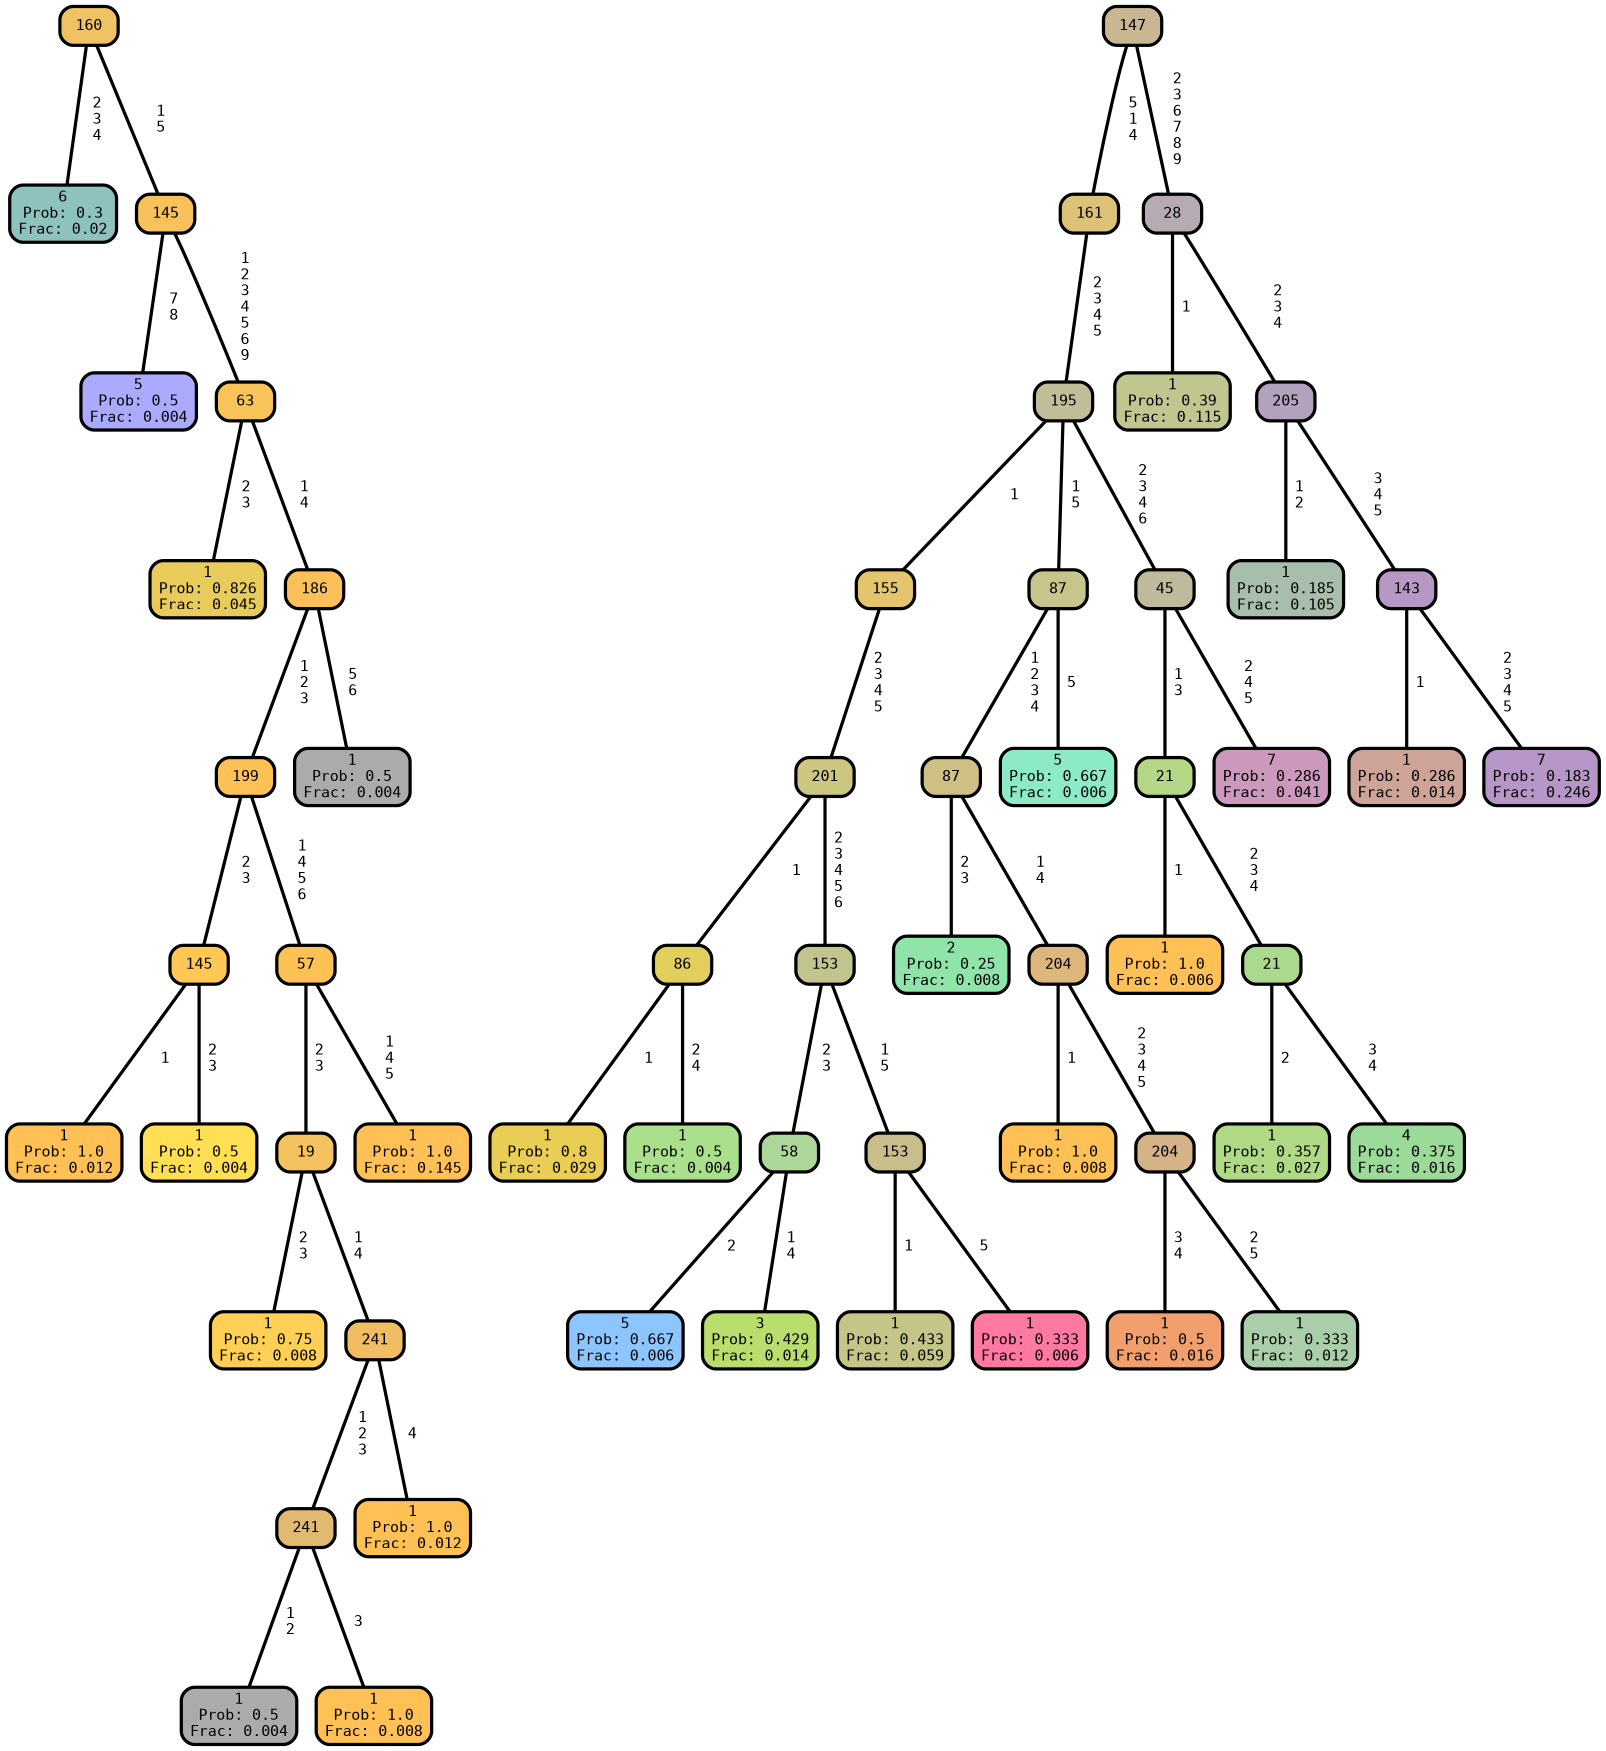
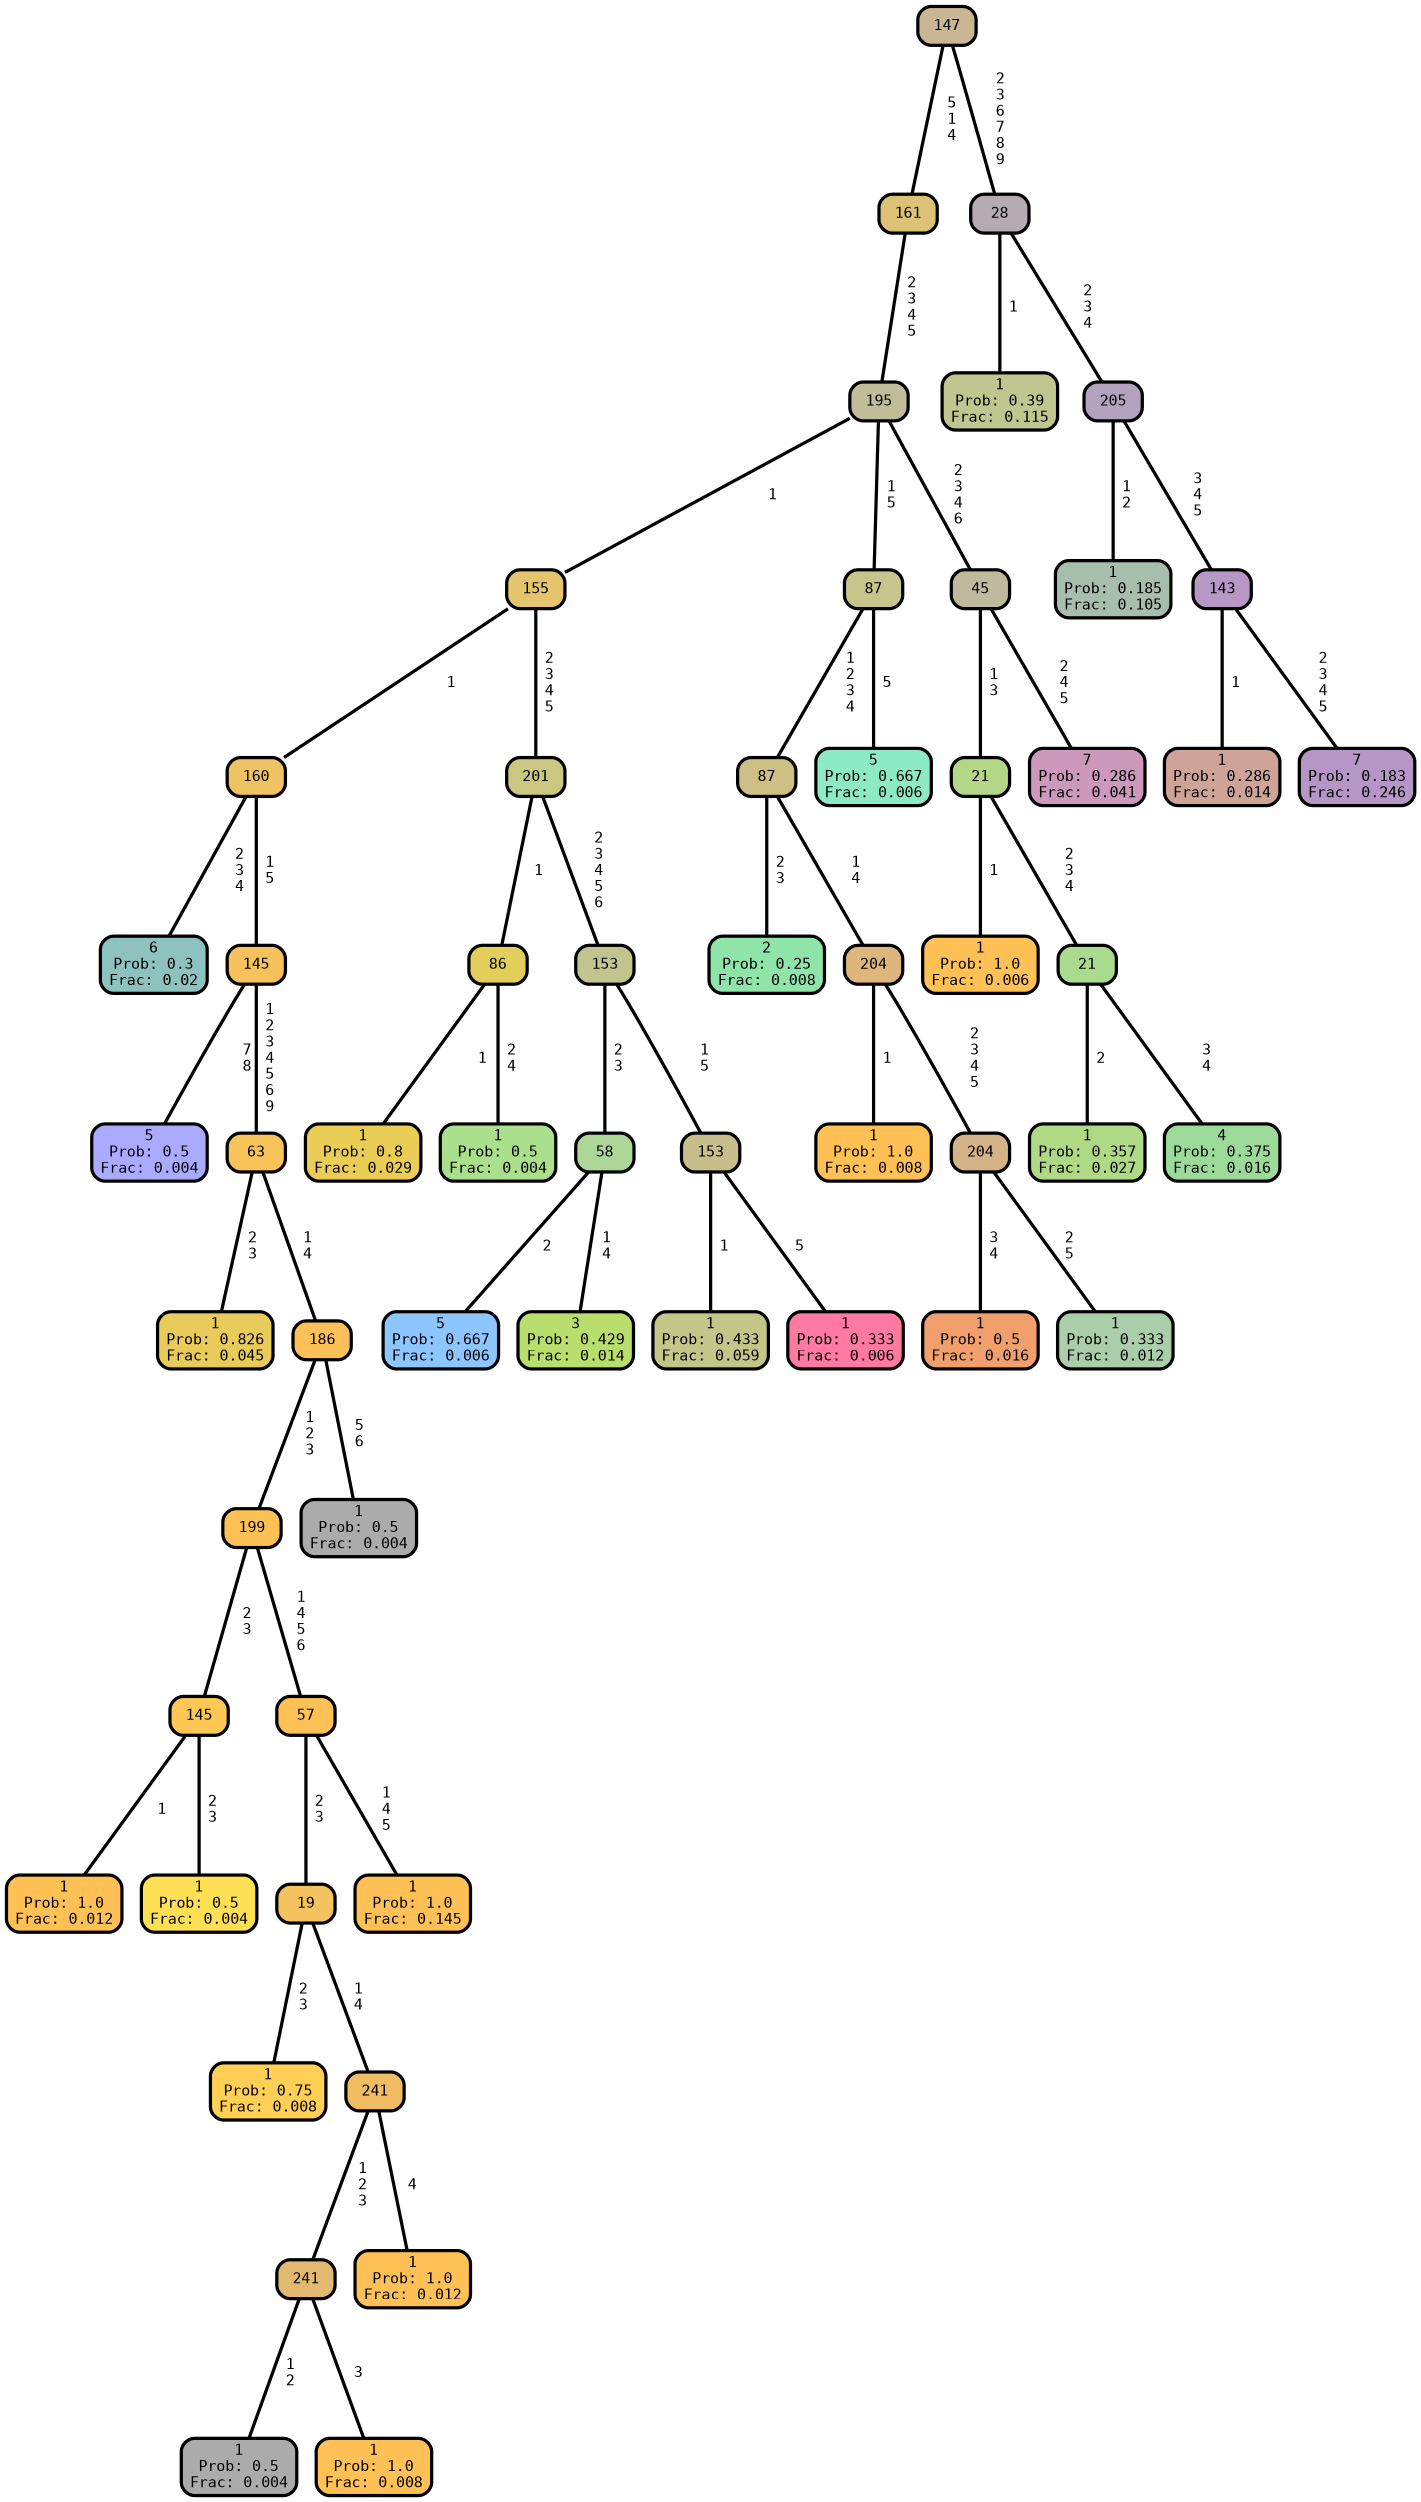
edge "155" -- "160": added, label "1"
